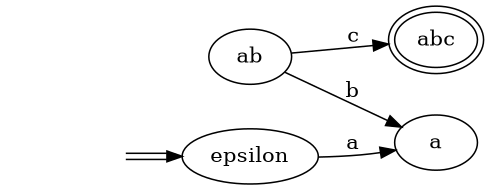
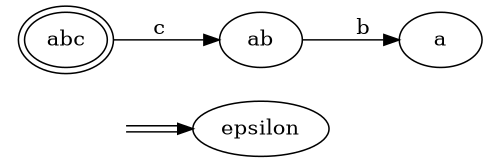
edge "ab" -> "abc": reversed
edge "epsilon" -> "a": removed, label "a"
